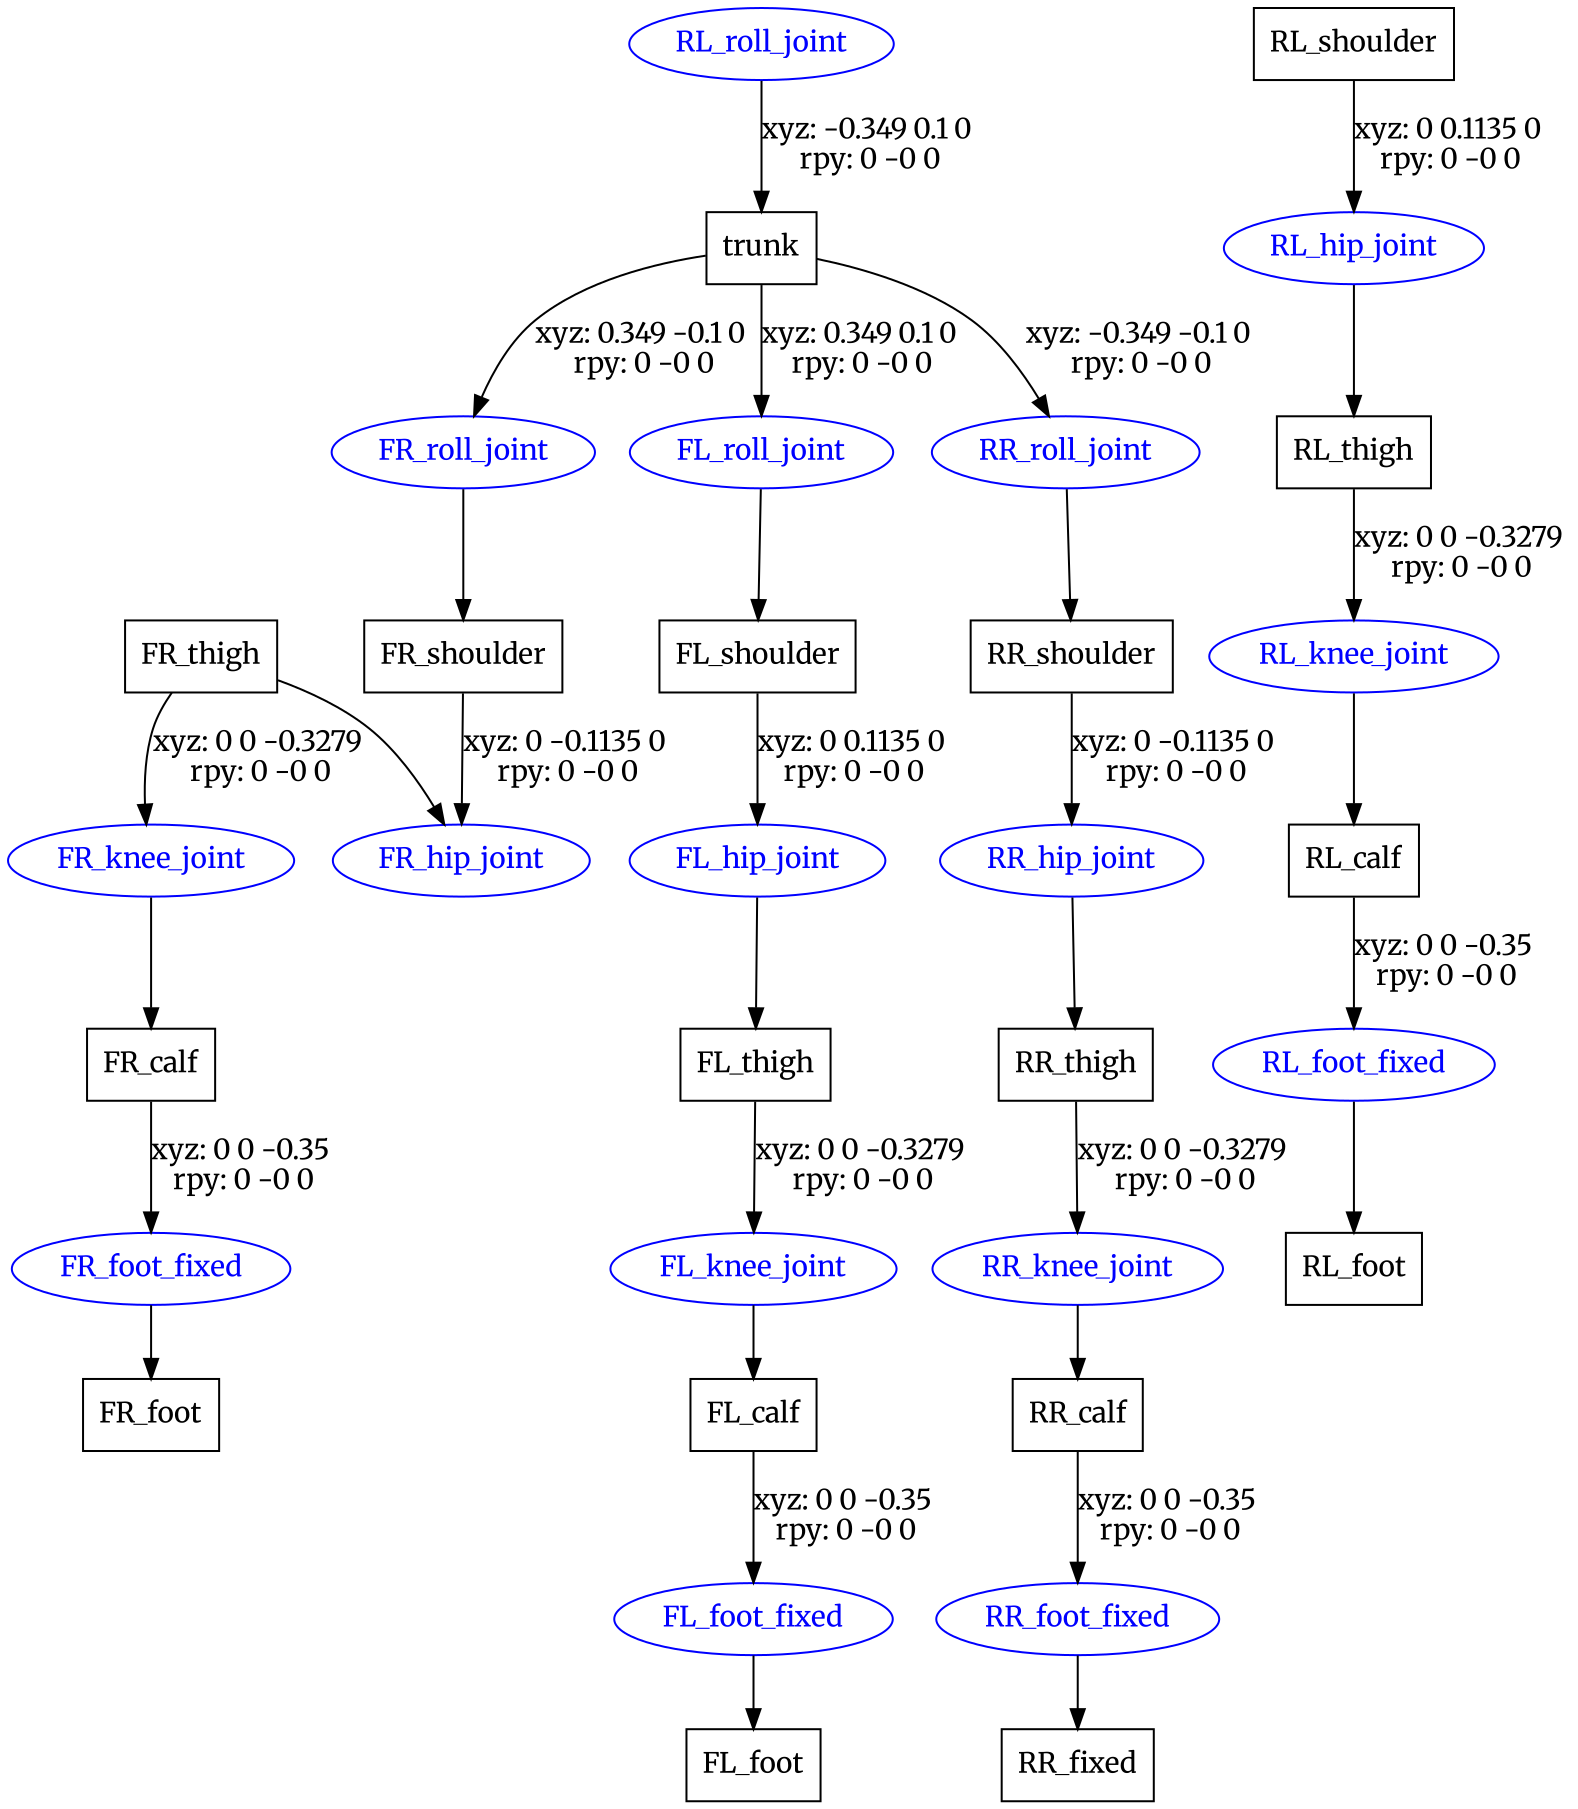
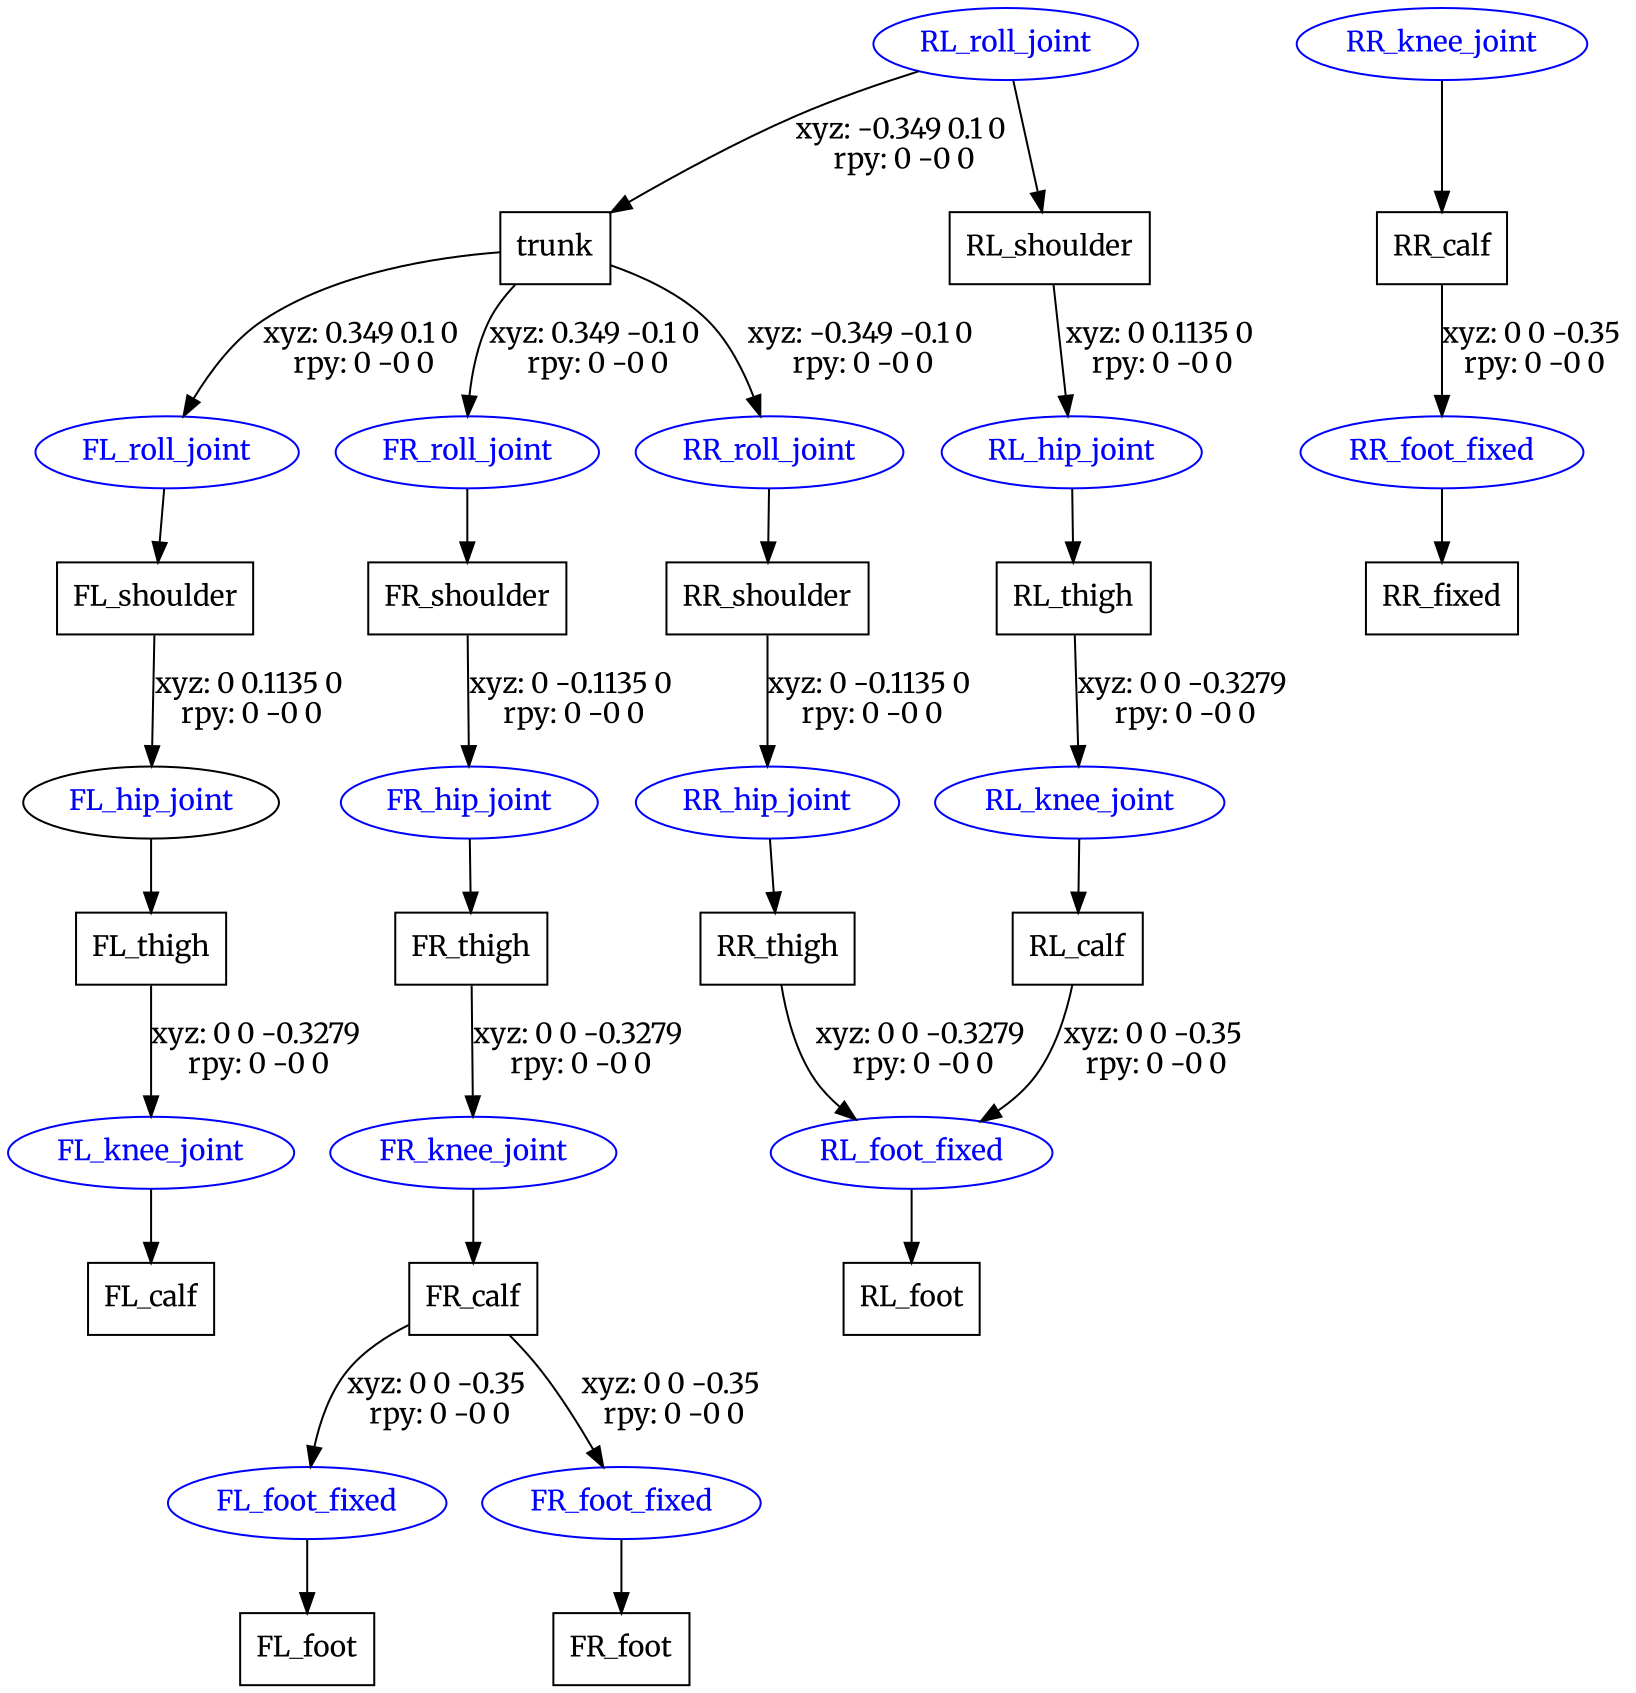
edge "RL_roll_joint" -> "RL_shoulder": added
edge "FR_thigh" -> "FR_hip_joint": reversed
node "FL_hip_joint": color blue -> black
edge "RR_thigh" -> "RR_knee_joint": now "RR_thigh" -> "RL_foot_fixed"
edge "FL_calf" -> "FL_foot_fixed": now "FR_calf" -> "FL_foot_fixed"
